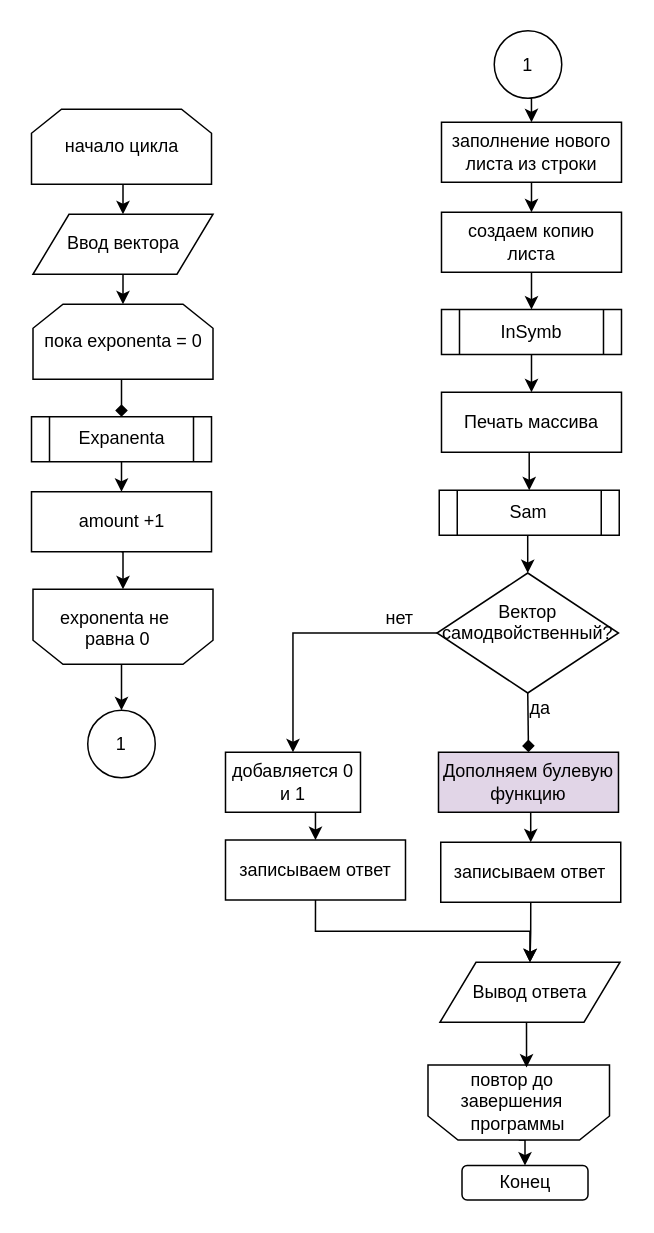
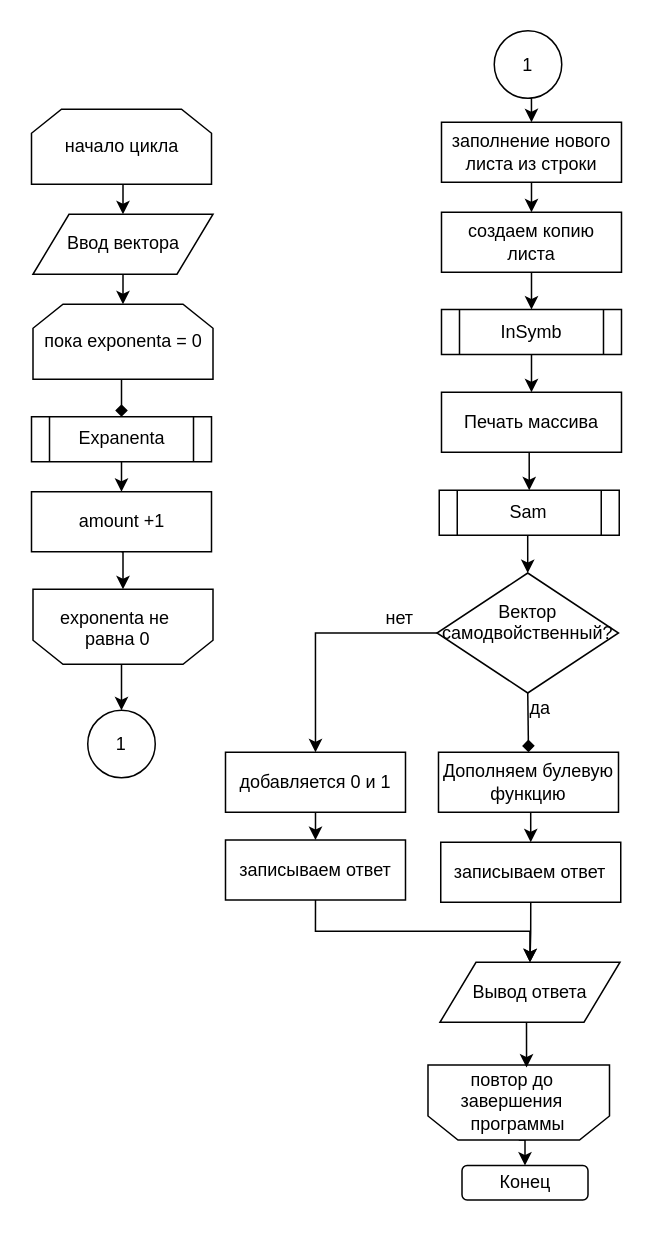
node "добавляется 0 и 1": size 135x60 -> 180x60
node "Дополняем булевую функцию": fillcolor #e1d5e7 -> #ffffff
